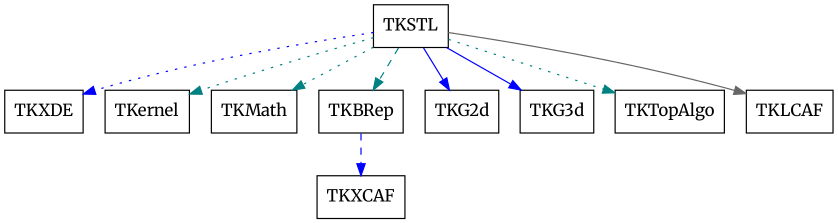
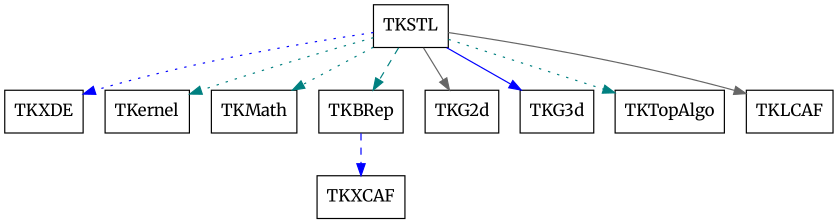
edge "TKSTL" -> "TKG2d": color blue -> gray40
